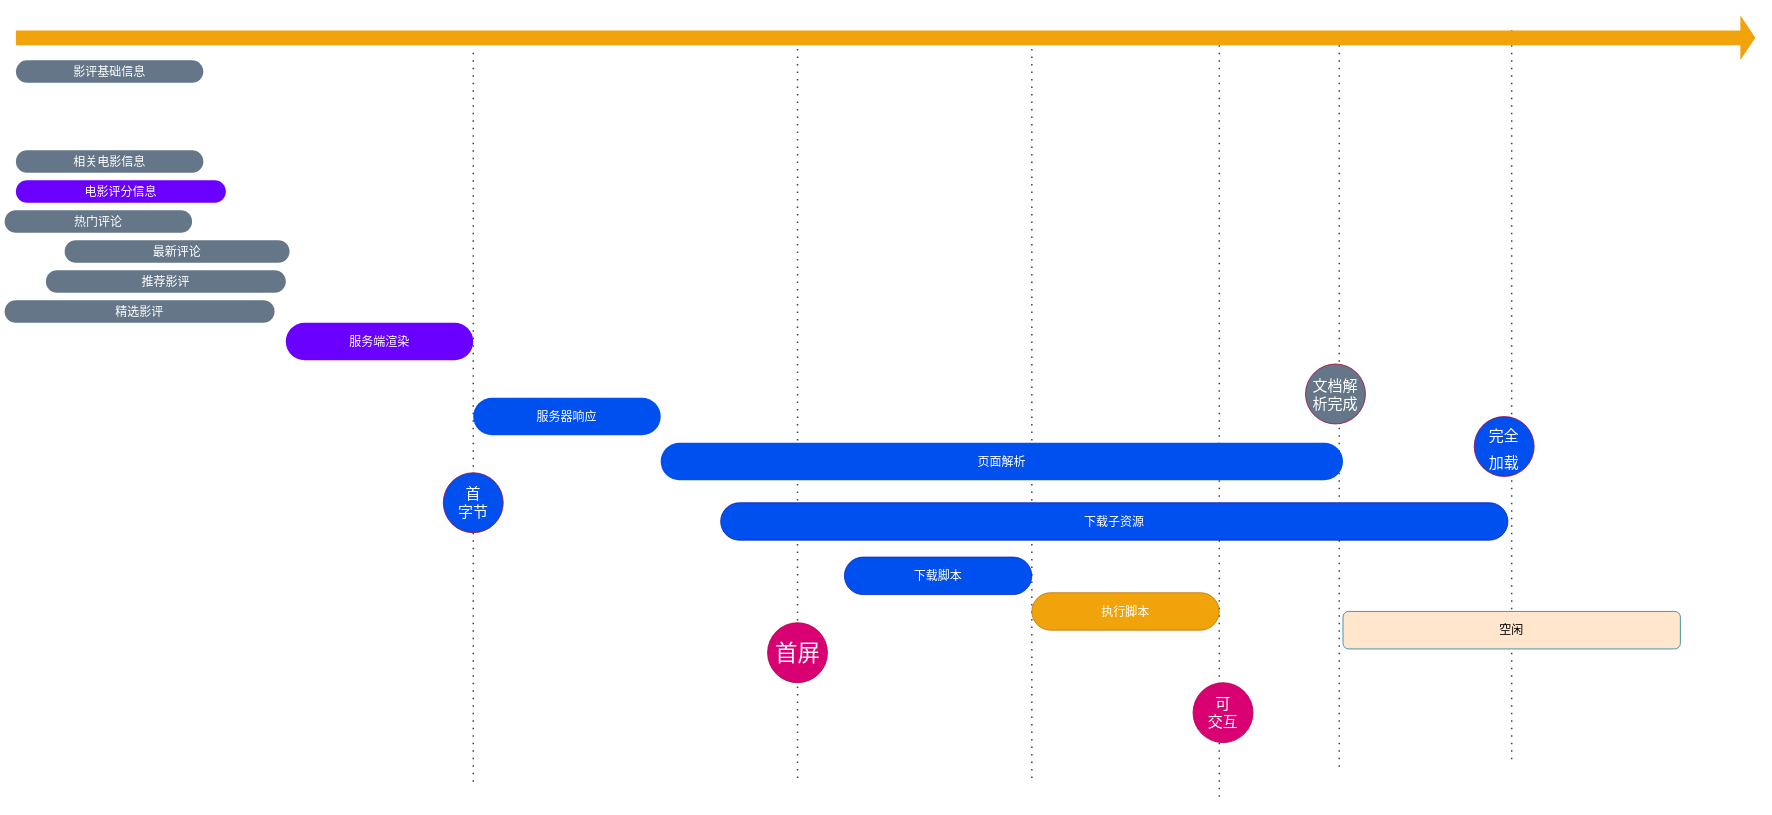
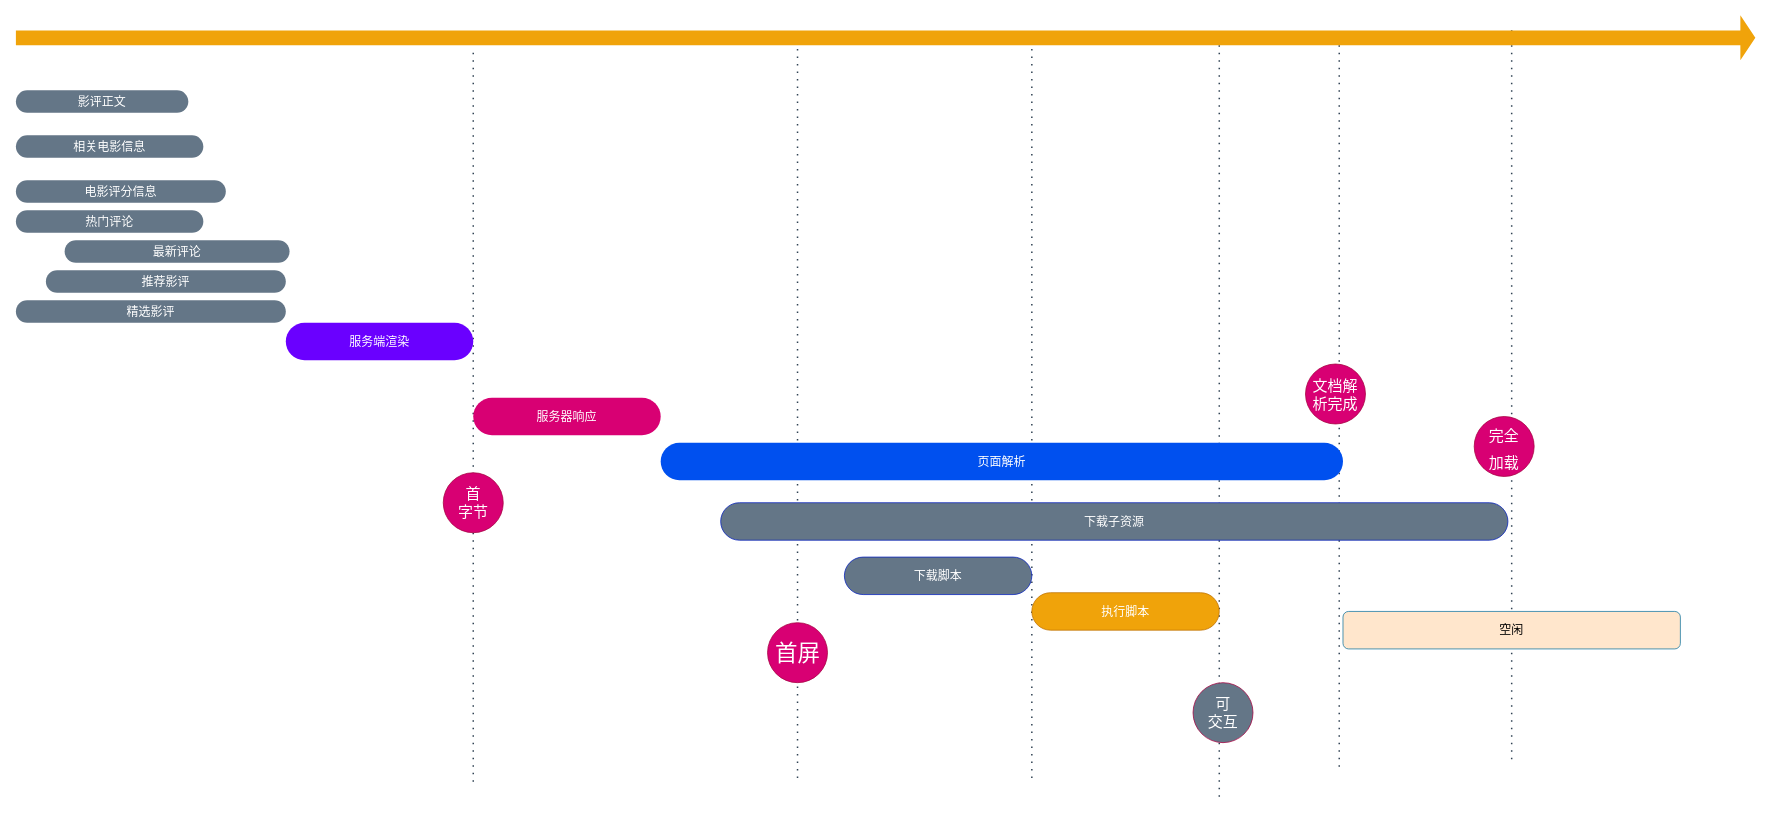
node "影评基础信息": removed
node "影评正文": added
node "相关电影信息": moved (109, 162) -> (109, 147)
node "电影评分信息": fillcolor #6a00ff -> #647687
node "热门评论": moved (98, 222) -> (109, 222)
node "精选影评": moved (139, 312) -> (150, 312)
node "文档解析完成": fillcolor #647687 -> #d80073
node "服务器响应": fillcolor #0050ef -> #d80073
node "完全 加载": fillcolor #0050ef -> #d80073
node "首字节": fillcolor #0050ef -> #d80073
node "下载子资源": fillcolor #0050ef -> #647687
node "下载脚本": fillcolor #0050ef -> #647687
node "可交互": fillcolor #d80073 -> #647687
